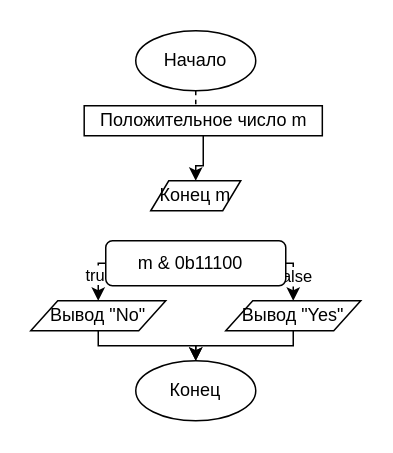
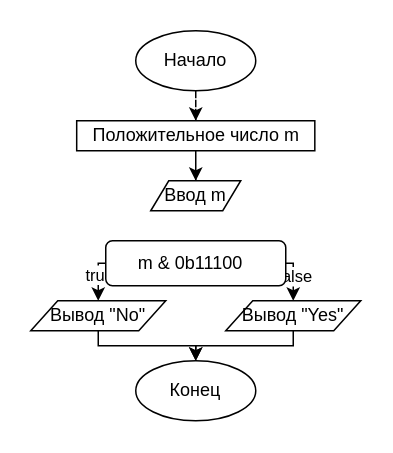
node "Положительное число m": moved (203, 121) -> (196, 136)
node "Конец m": label "Конец m" -> "Ввод m"
